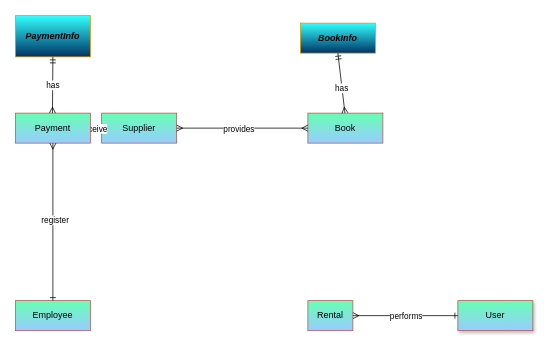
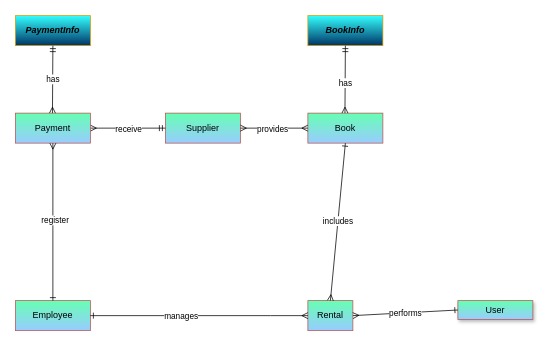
node "PaymentInfo": size 75x41 -> 75x30
node "BookInfo": moved (338, 38) -> (345, 30)
node "Supplier": moved (139, 128) -> (203, 128)
edge "Book" -- "Rental": added, label "includes"
edge "Employee" -- "Rental": added, label "manages"
node "User": size 75x30 -> 75x19
